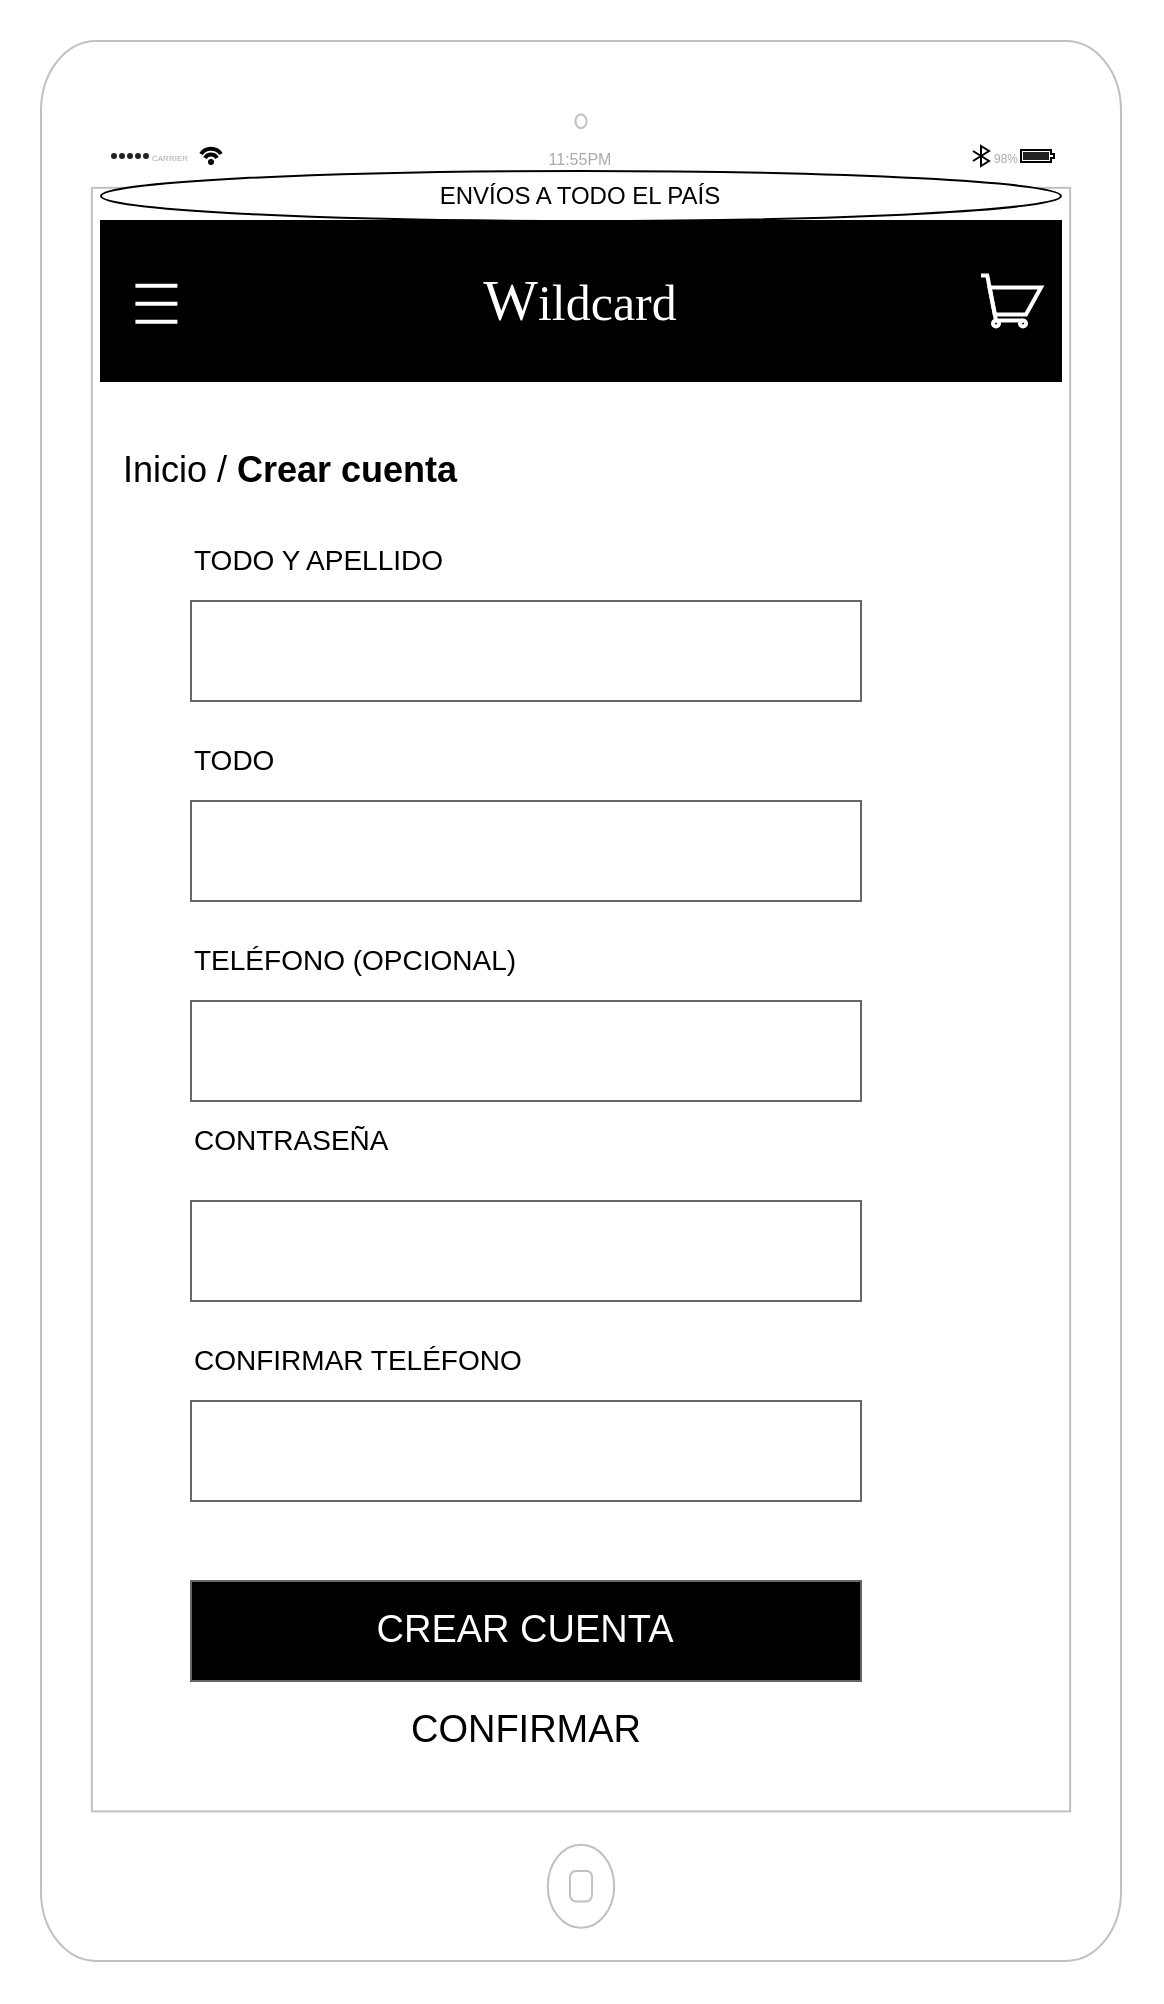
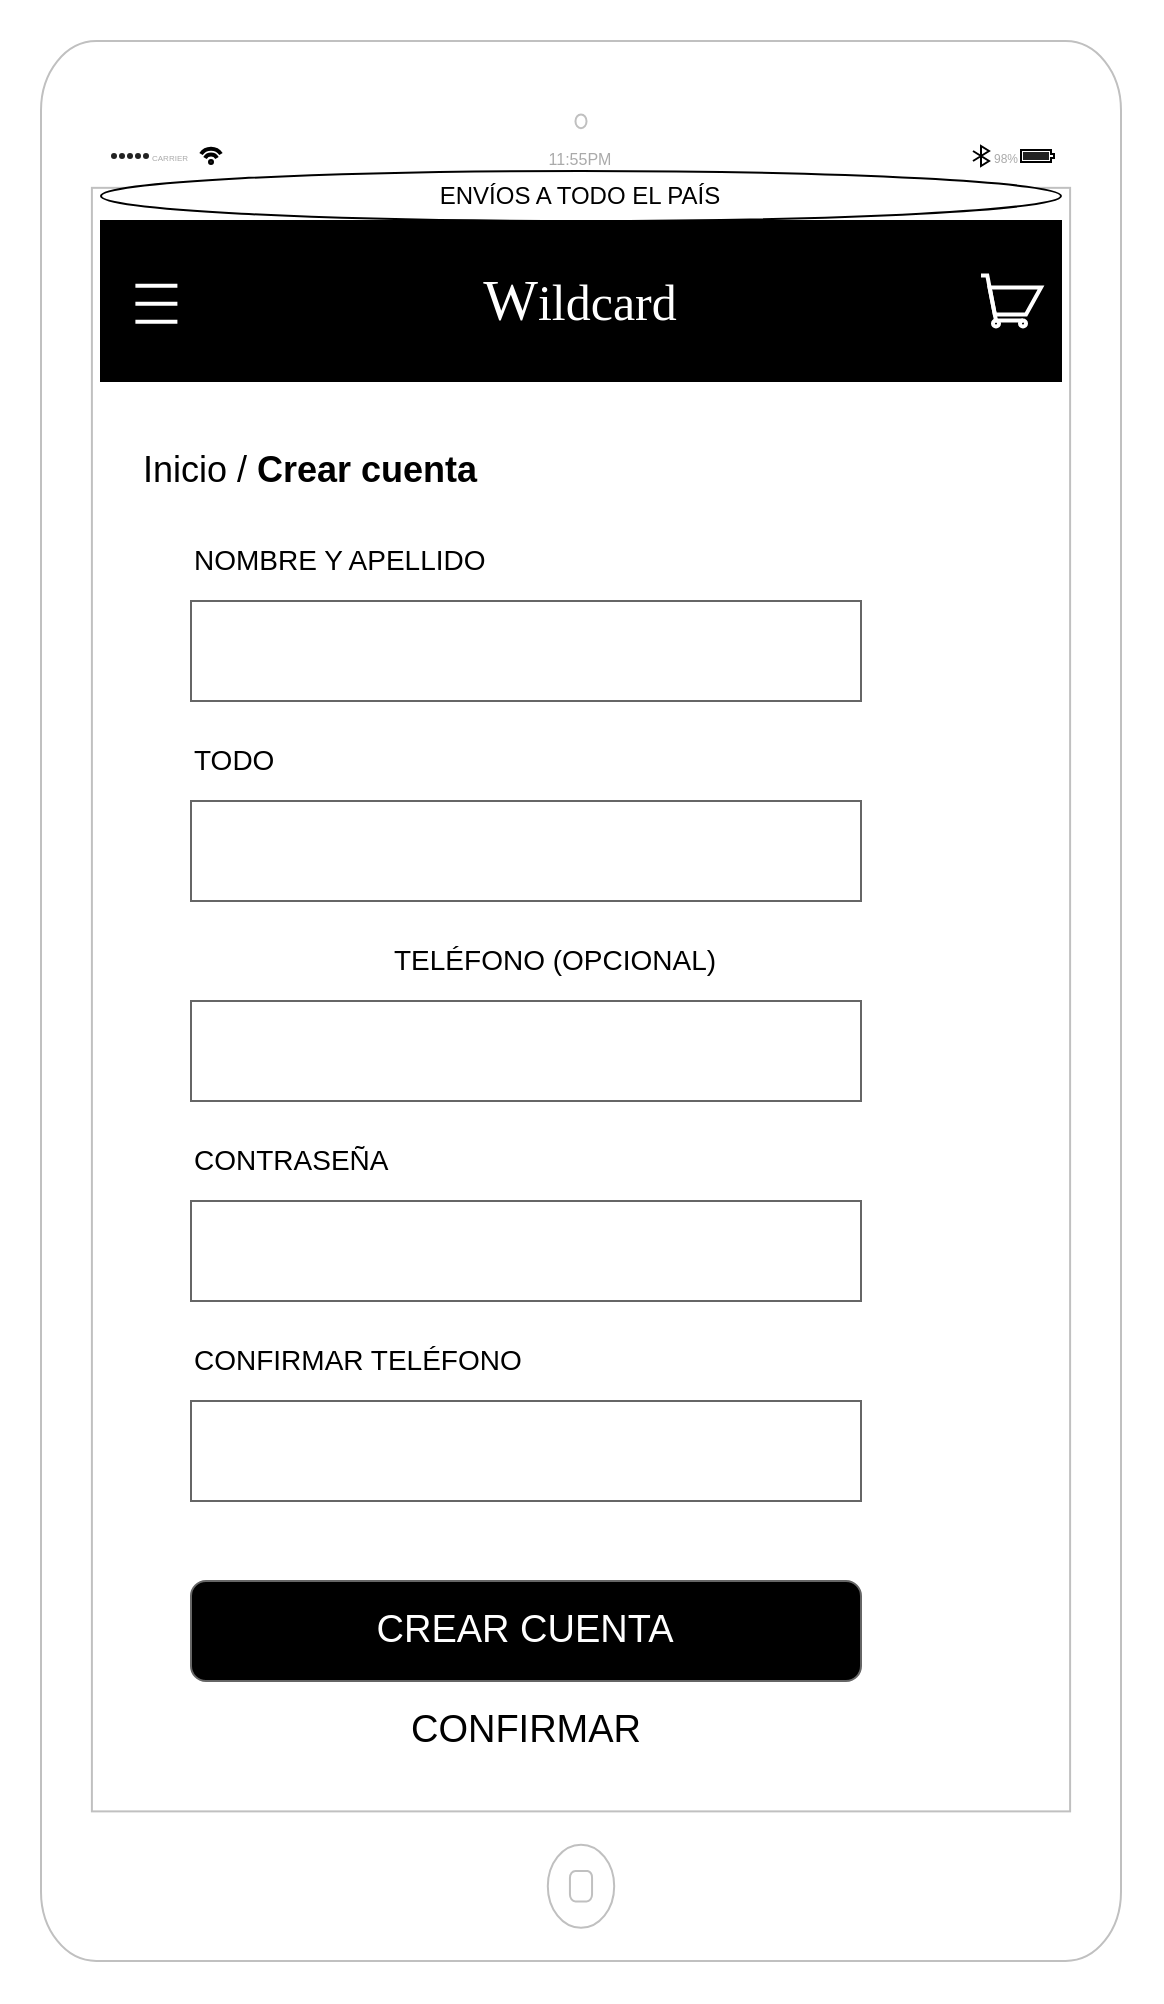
node "Inicio / Crear cuenta": moved (291, 471) -> (311, 471)
node "TODO Y APELLIDO": label "TODO Y APELLIDO" -> "NOMBRE Y APELLIDO"
node "TELÉFONO (OPCIONAL)": moved (396, 961) -> (596, 961)
node "CONTRASEÑA": moved (376, 1141) -> (376, 1161)
node "CREAR CUENTA": shape rectangle -> rounded rectangle
